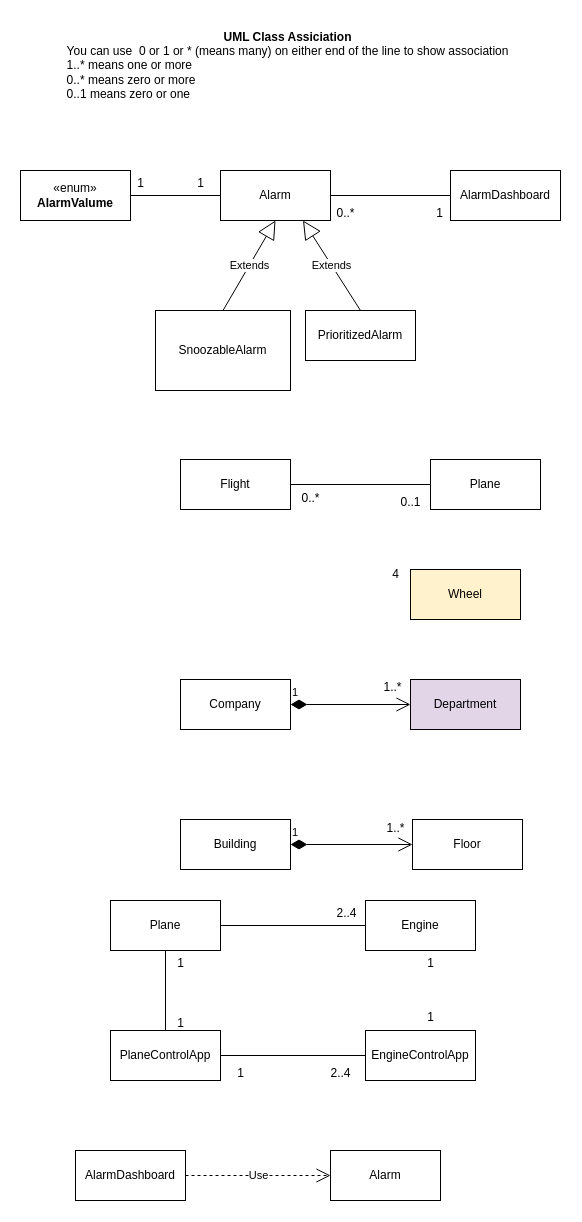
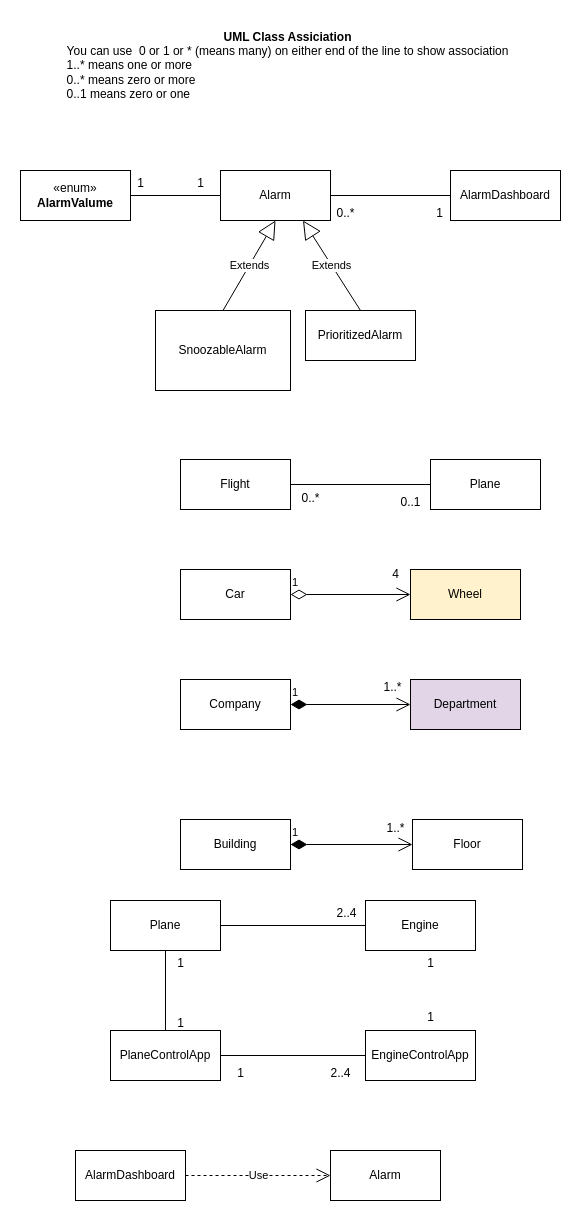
node "Car": added
edge "Car" -- "Wheel": added, label "1"
